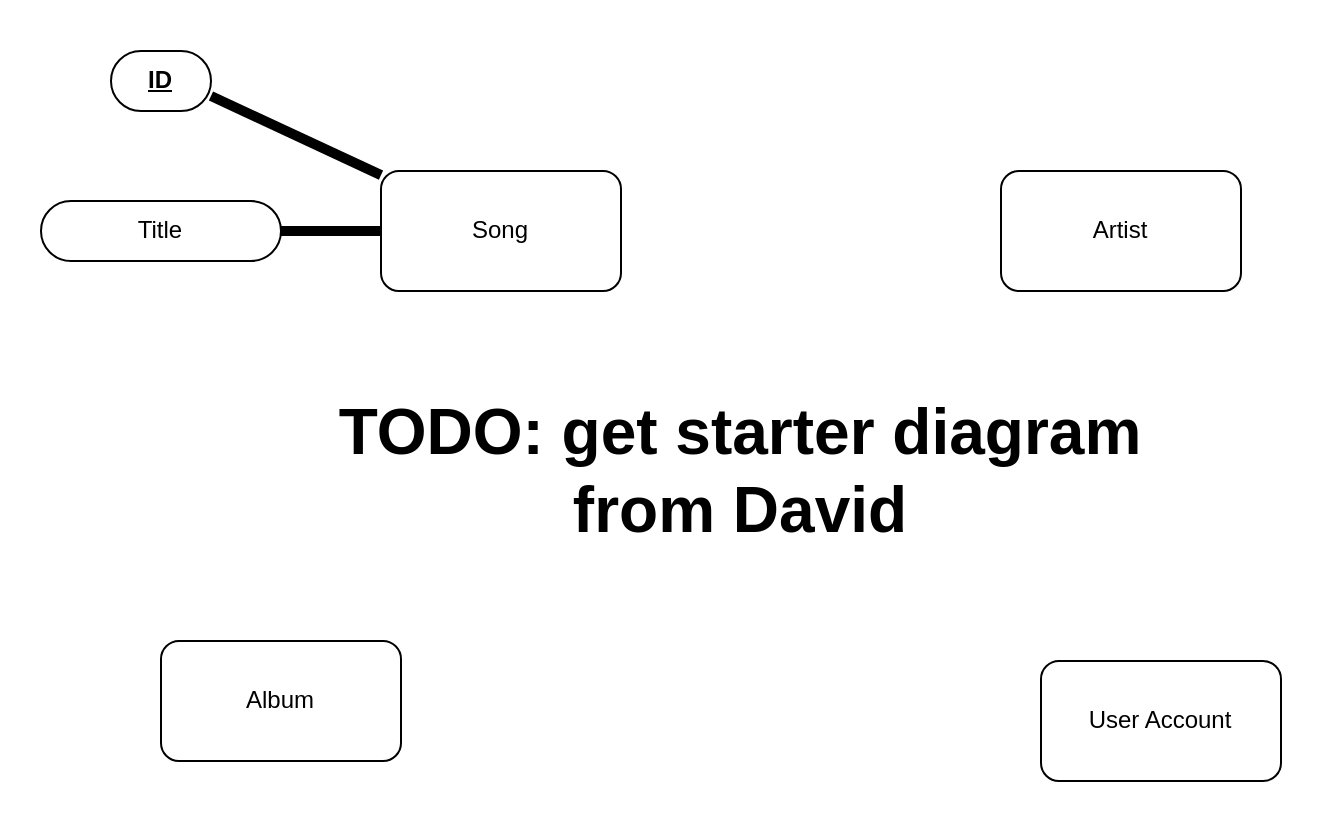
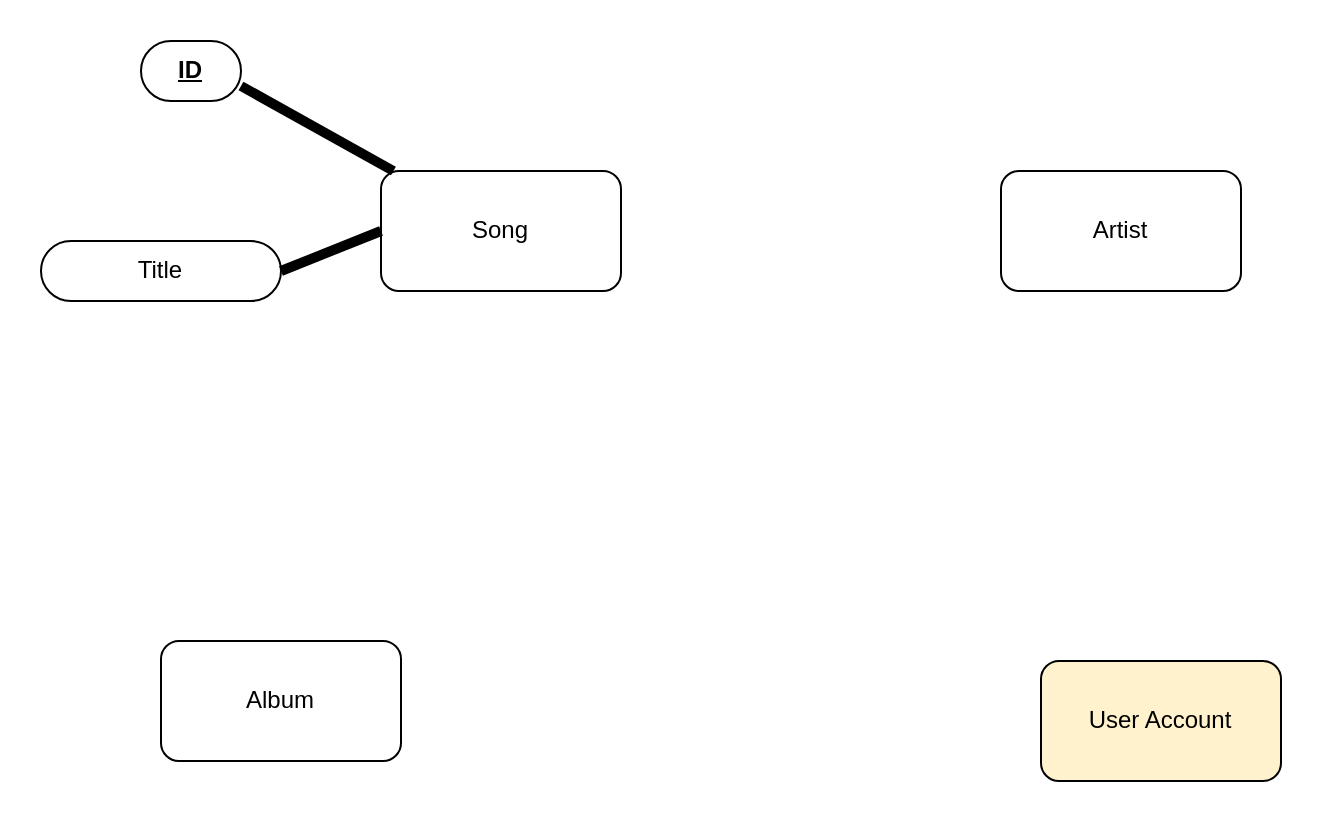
node "ID": moved (161, 81) -> (191, 71)
node "Title": moved (161, 231) -> (161, 271)
node "TODO: get starter diagram from David": removed
node "User Account": fillcolor #ffffff -> #fff2cc
